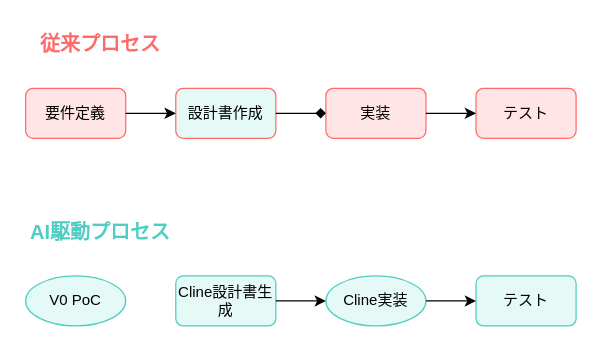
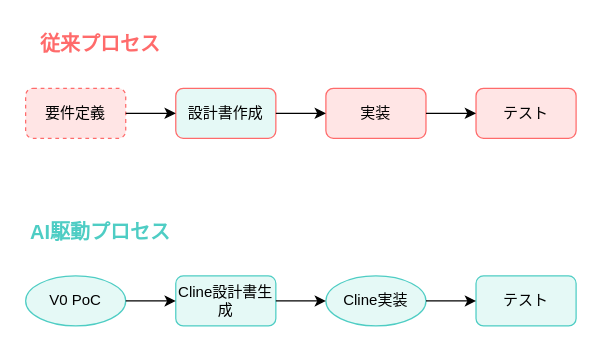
node "要件定義": style solid -> dashed
edge "設計書作成" -> "実装": arrowhead diamond -> classic
edge "V0 PoC" -> "Cline設計書生成": added
